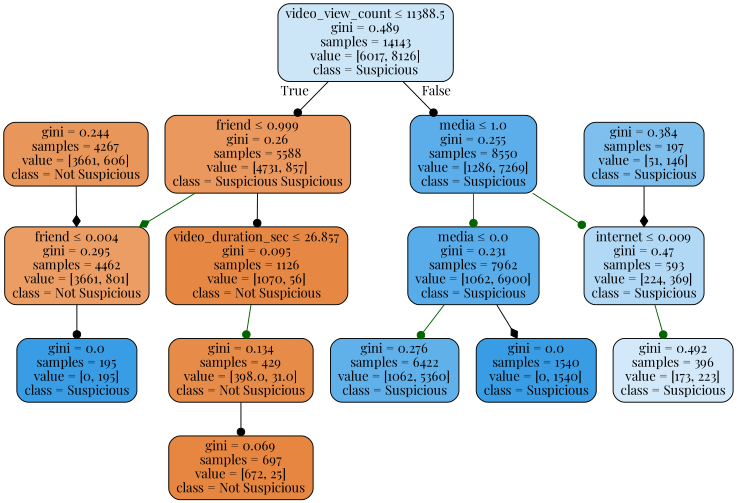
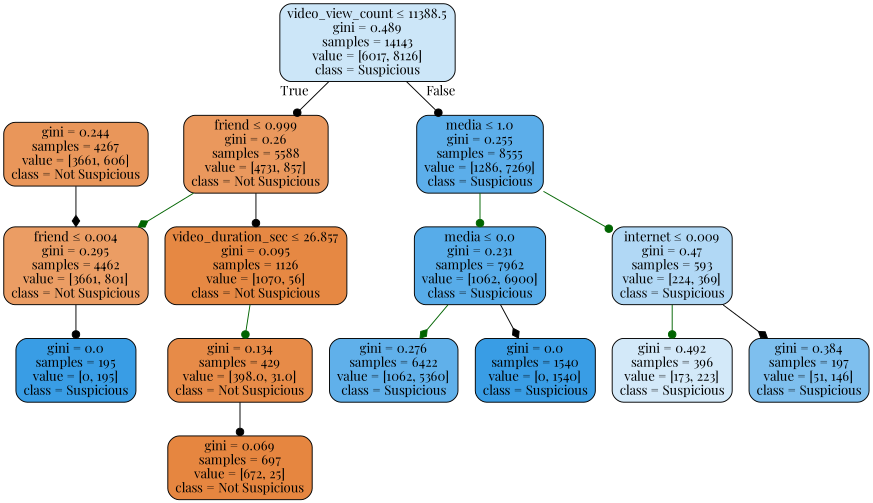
node "media ≤ 1.0": text "samples = 8550" -> "samples = 8555"
node "friend ≤ 0.999": text "class = Suspicious Suspicious" -> "class = Not Suspicious"
edge "gini = 0.384" -> "internet ≤ 0.009": reversed
edge "media ≤ 0.0" -> "gini = 0.276": arrowhead dot -> diamond
